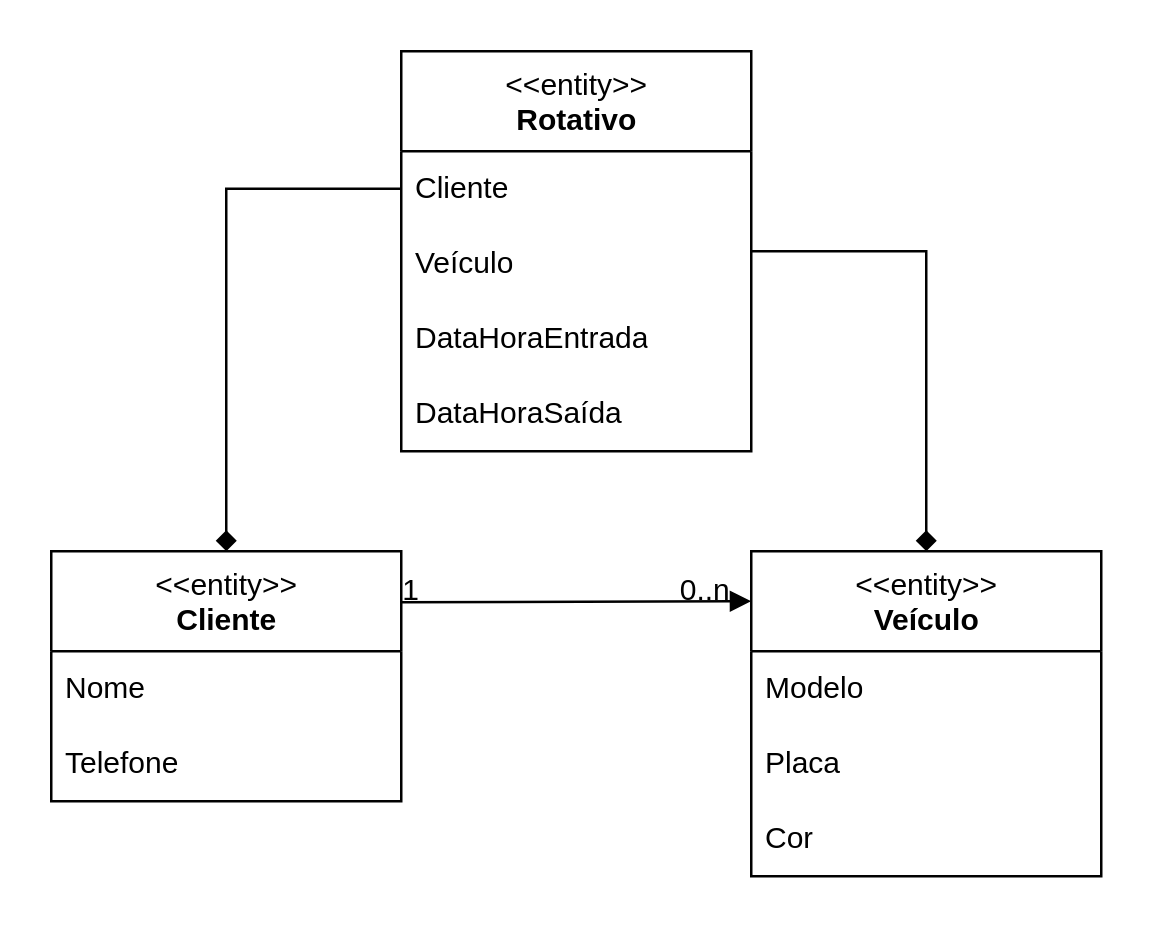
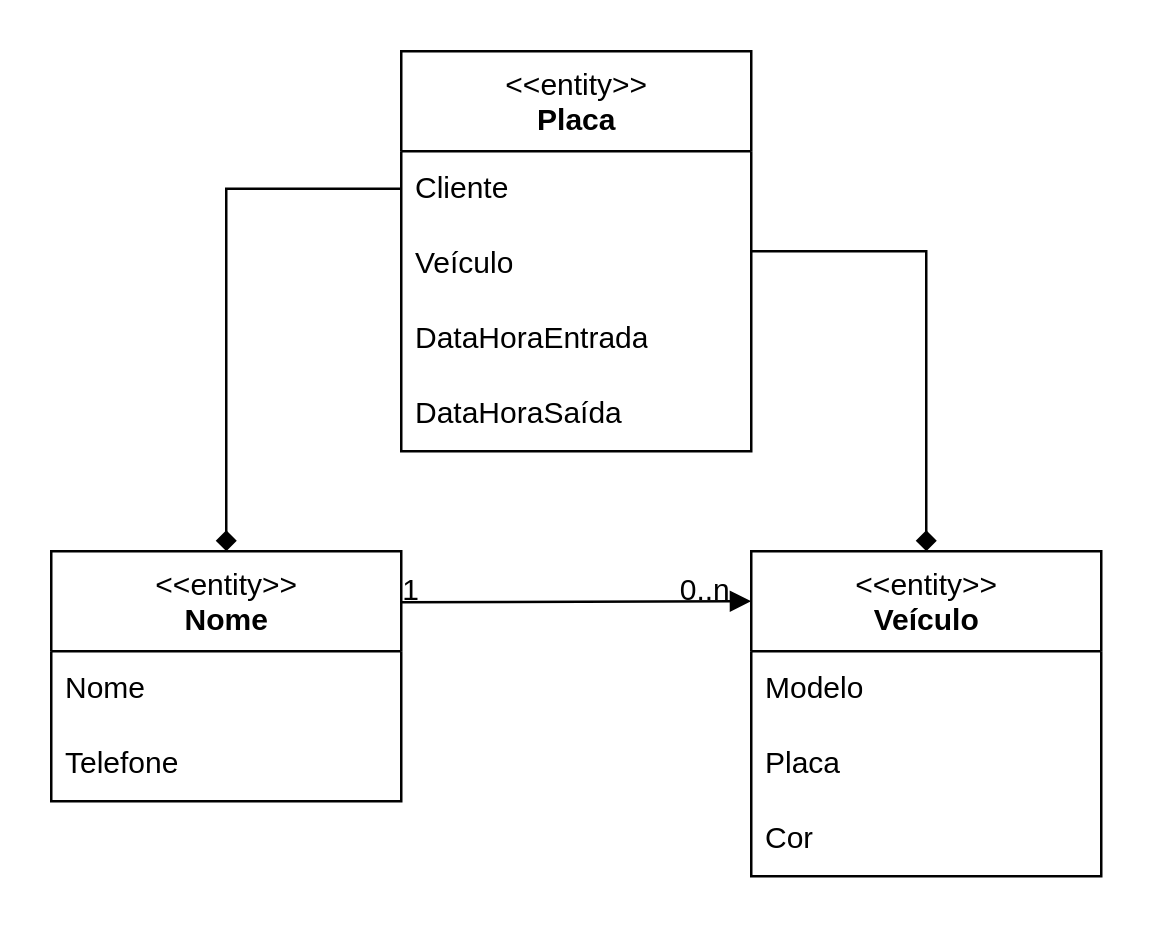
node "<<entity>> Rotativo": label "<<entity>> Rotativo" -> "<<entity>> Placa"
node "<<entity>> Cliente": label "<<entity>> Cliente" -> "<<entity>> Nome"
